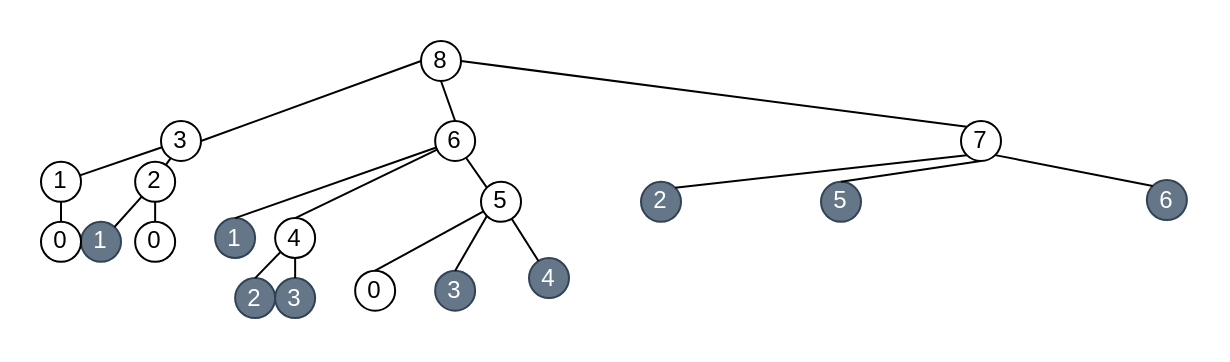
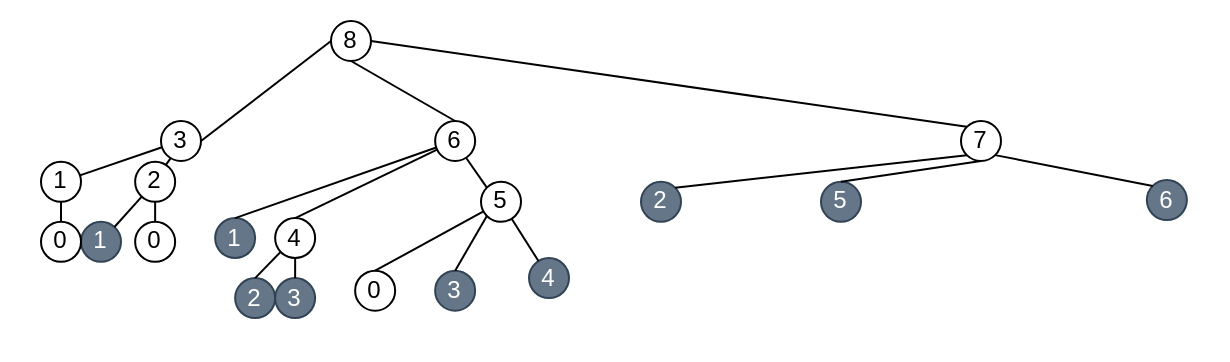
node "8": moved (441, 61) -> (351, 41)
